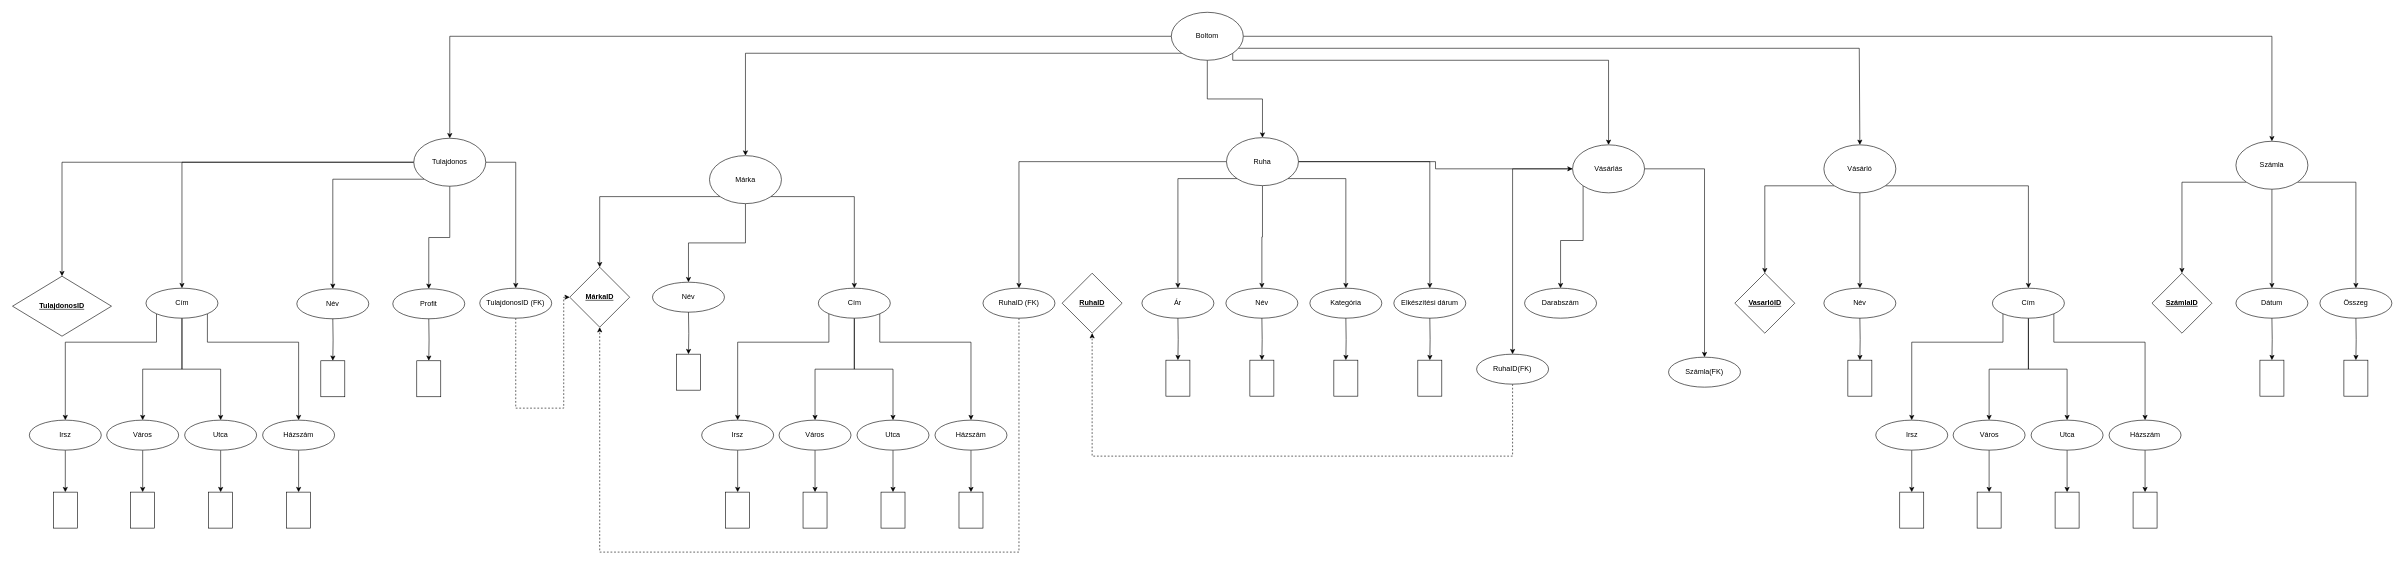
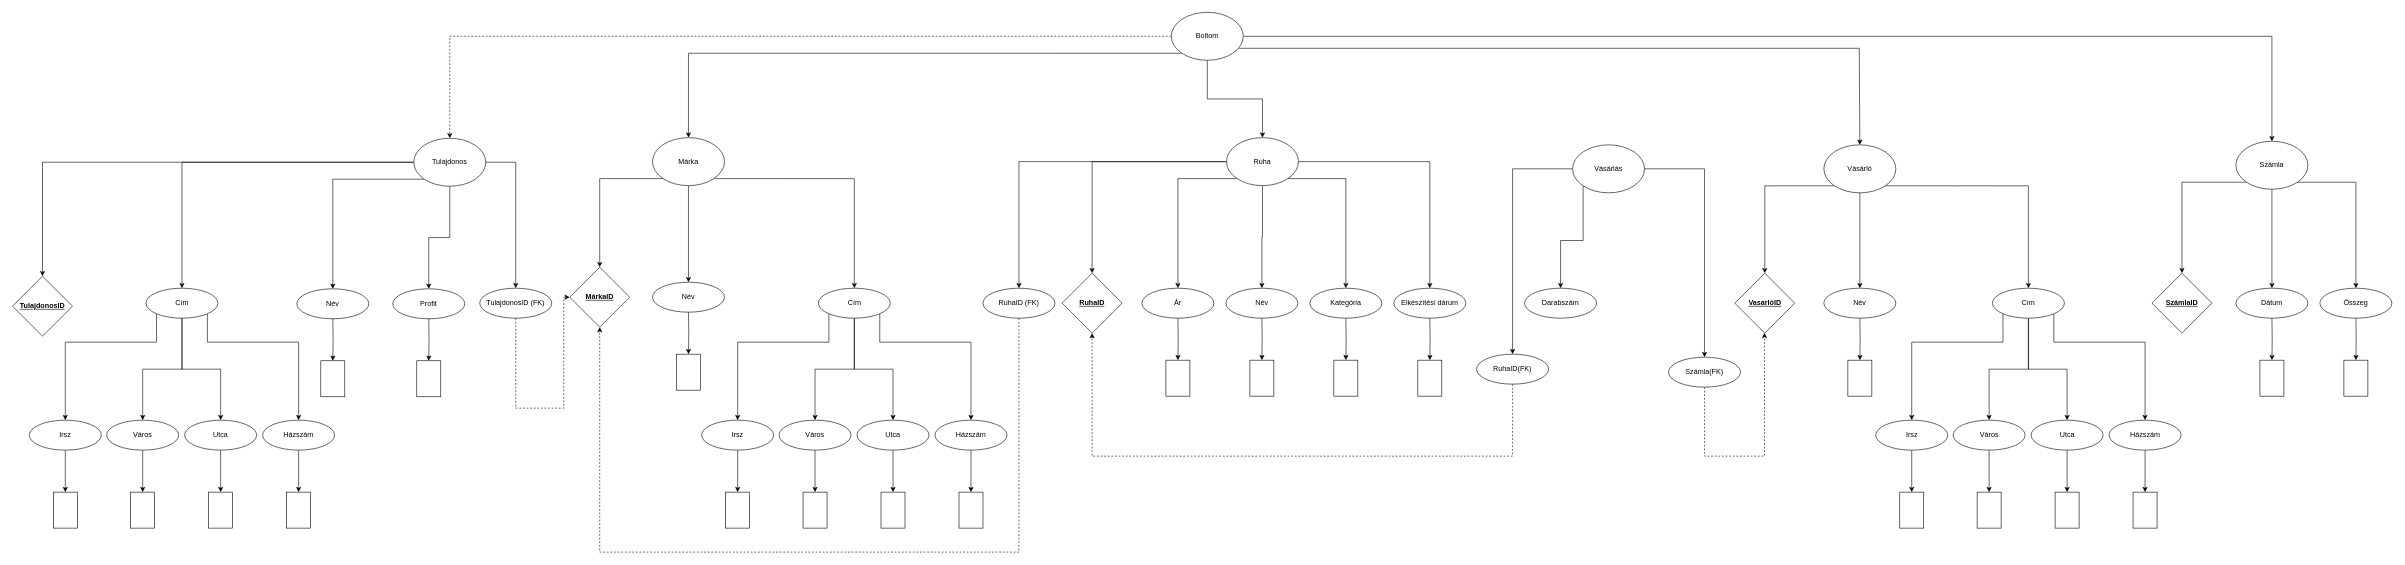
edge "Boltom" -> "Tulajdonos": style solid -> dashed
edge "Boltom" -> "Vásárlás": removed
edge "Ruha" -> "Vásárlás": now "Ruha" -> "RuhaID"
node "Márka": moved (746, 180) -> (689, 162)
node "TulajdonosID": size 99x60 -> 60x60
edge "Számla(FK)" -> "VasarlóID": added
